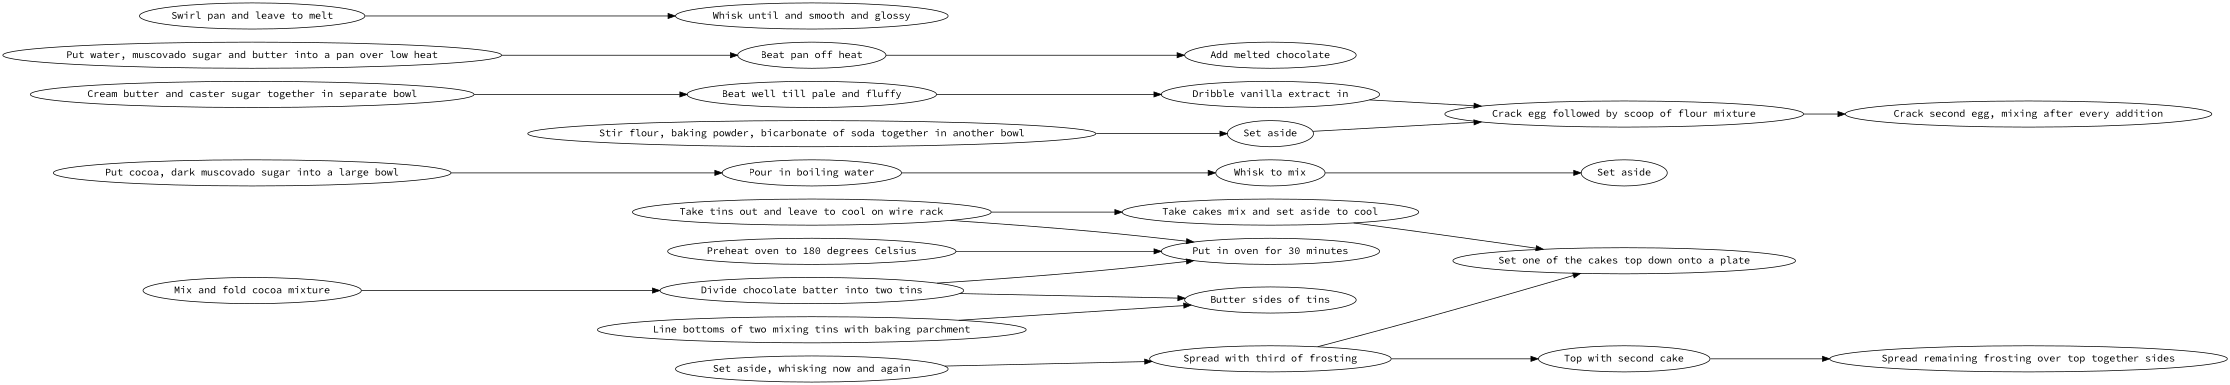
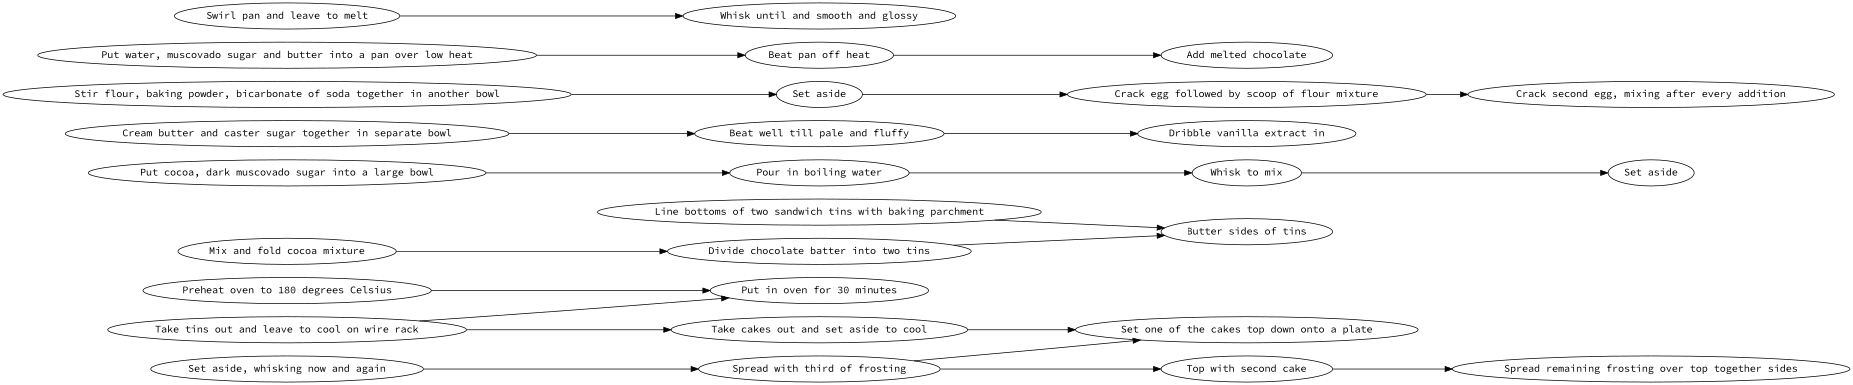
edge "Dribble vanilla extract in" -> "Crack egg followed by scoop of flour mixture": removed
node "Take cakes mix and set aside to cool": label "Take cakes mix and set aside to cool" -> "Take cakes out and set aside to cool"
edge "Divide chocolate batter into two tins" -> "Put in oven for 30 minutes": removed
node "Line bottoms of two mixing tins with baking parchment": label "Line bottoms of two mixing tins with baking parchment" -> "Line bottoms of two sandwich tins with baking parchment"
